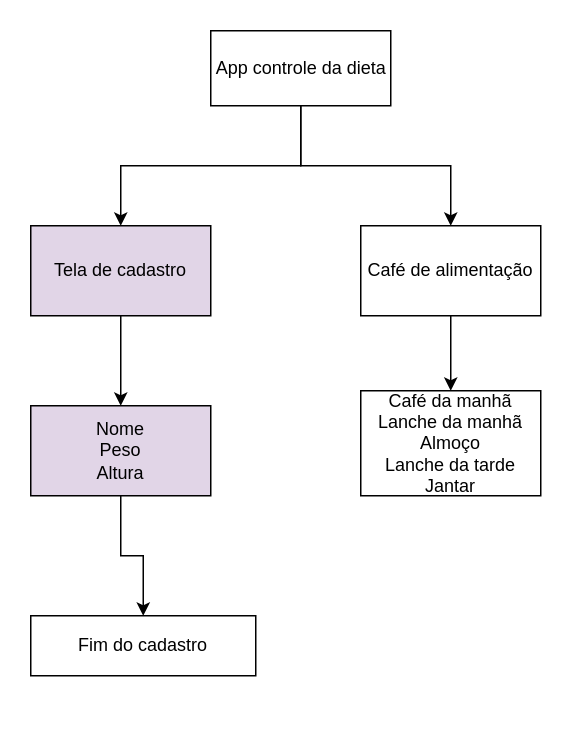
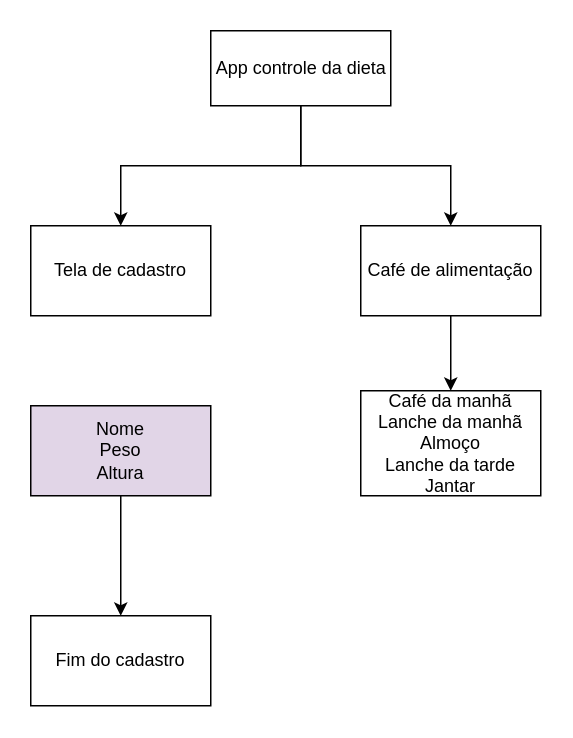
node "Tela de cadastro": fillcolor #e1d5e7 -> #ffffff
edge "Tela de cadastro" -> "Nome Peso Altura": removed
node "Fim do cadastro": size 225x60 -> 180x90
